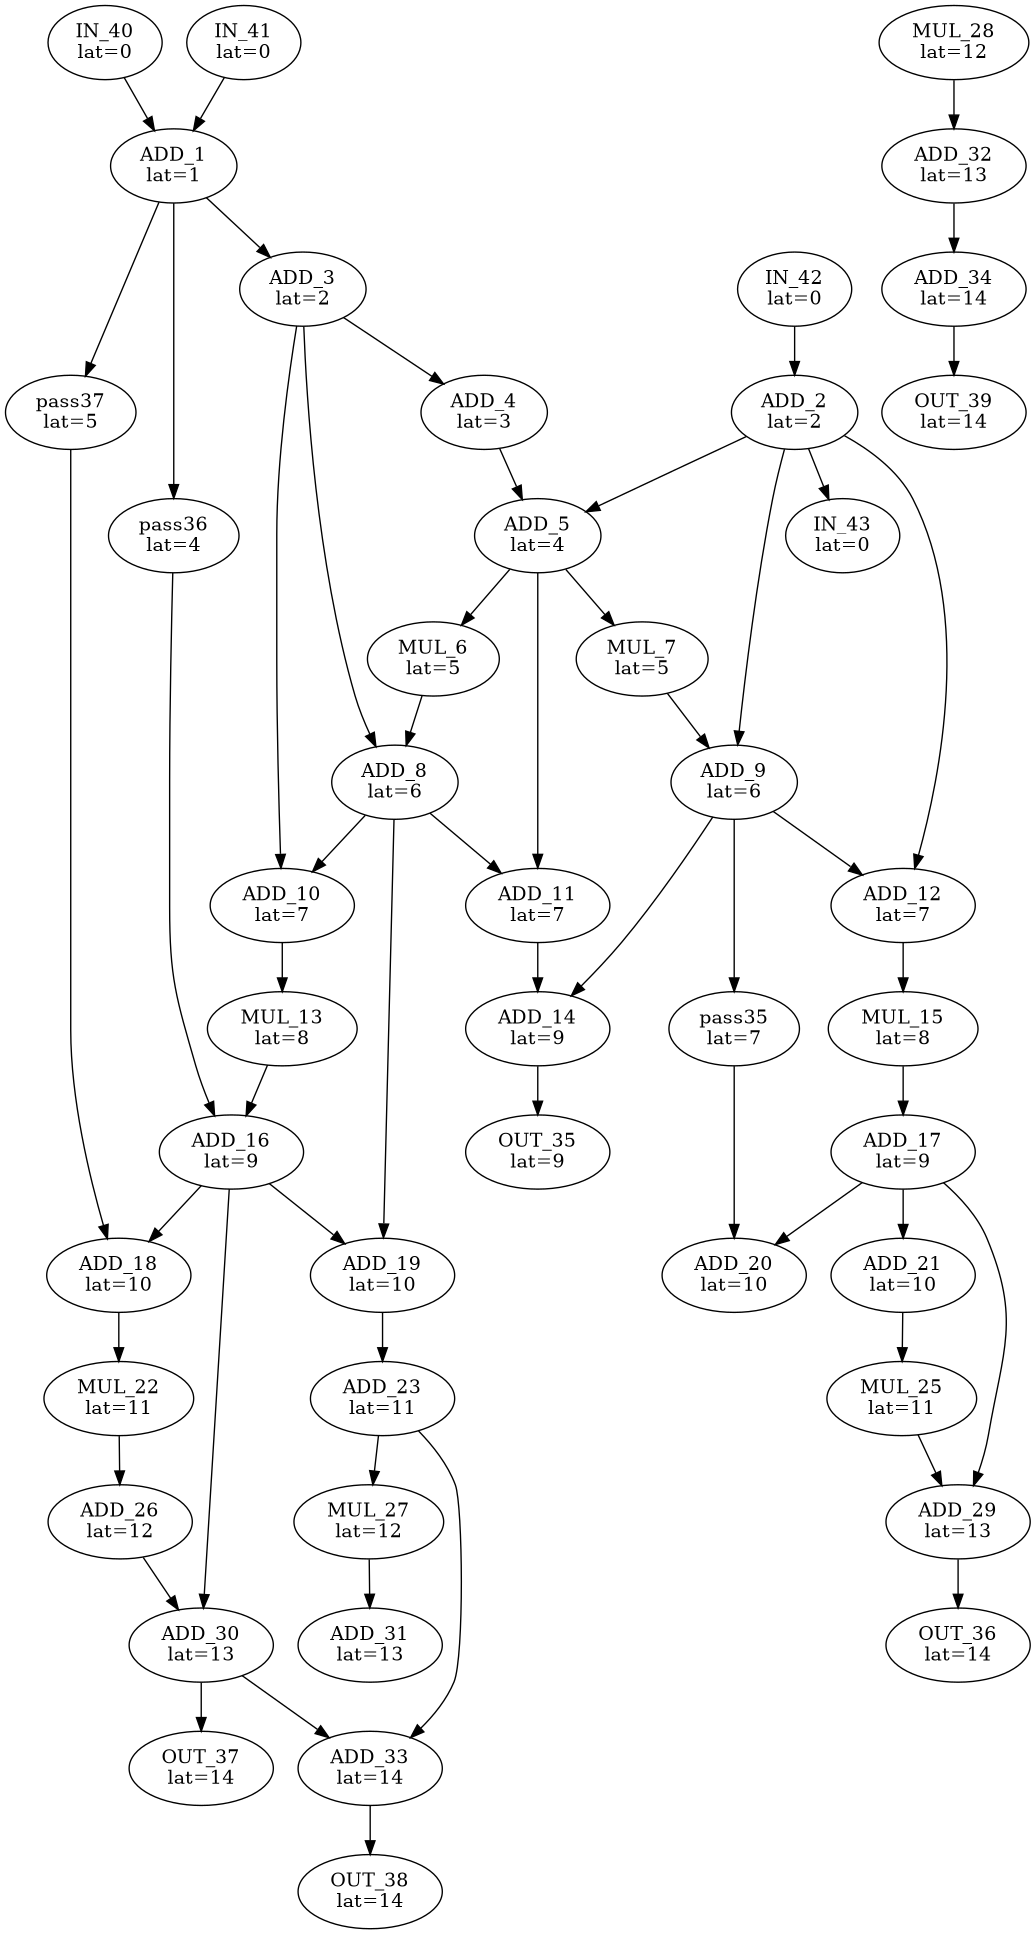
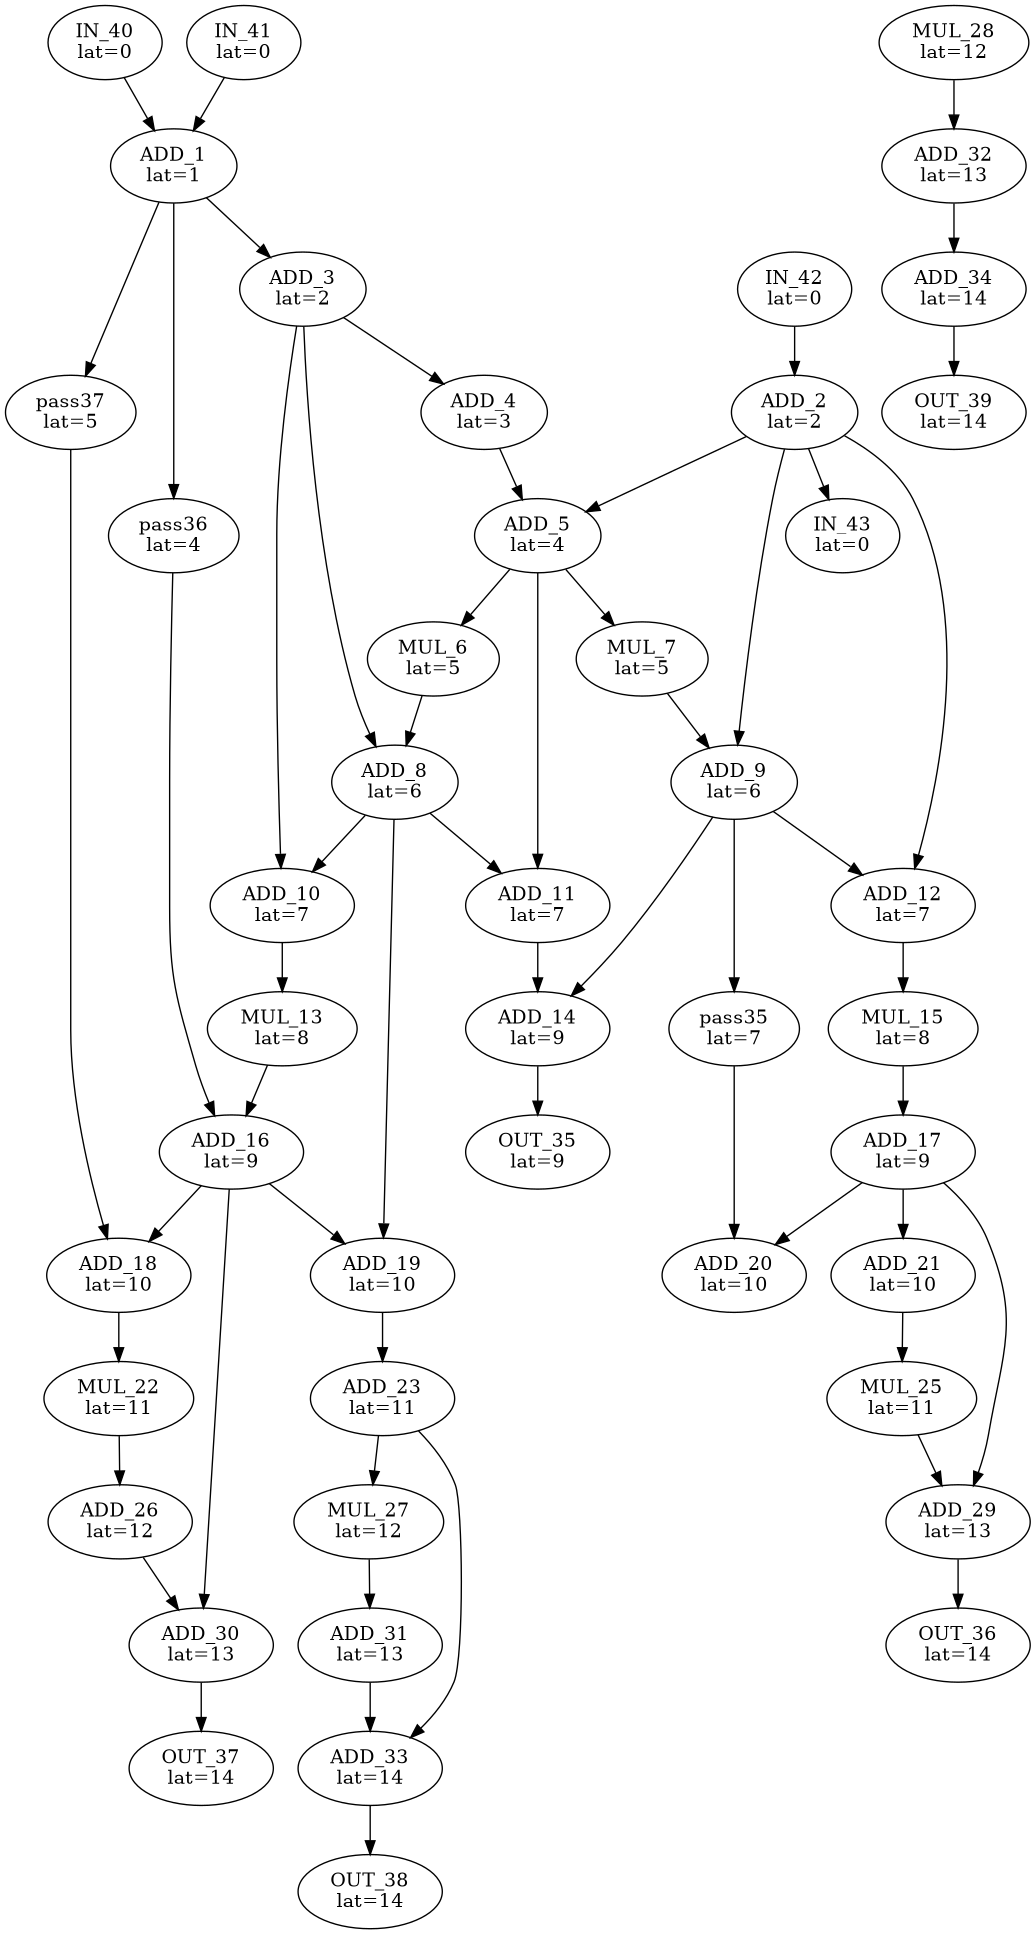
edge "ADD_30 lat=13" -> "ADD_33 lat=14": now "ADD_31 lat=13" -> "ADD_33 lat=14"
